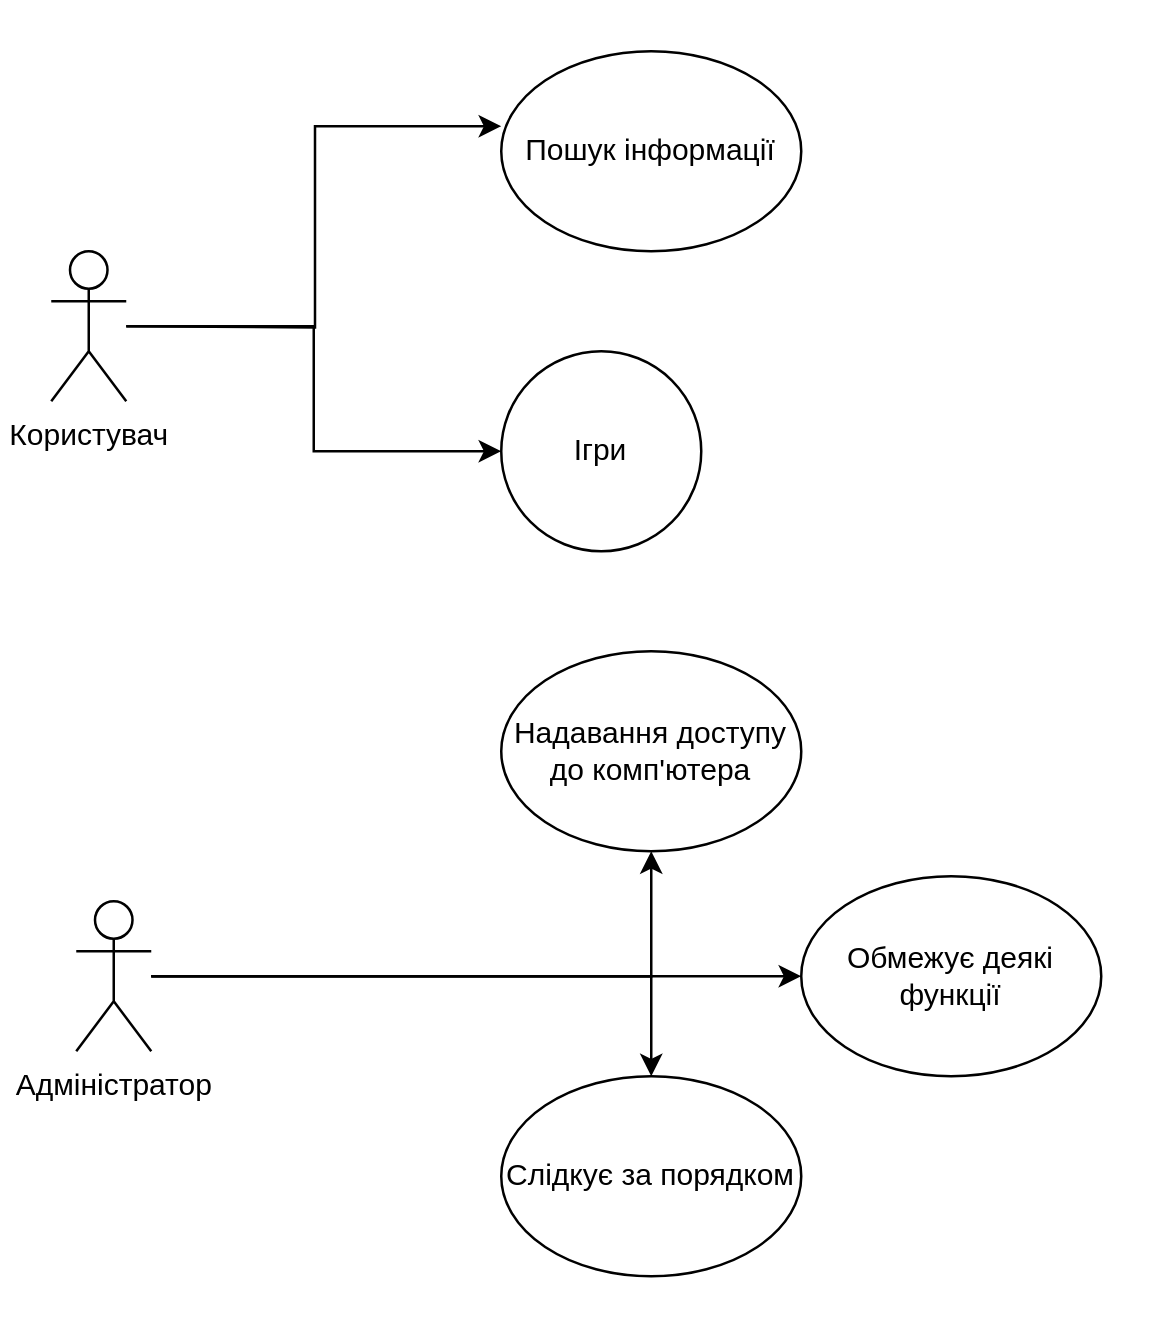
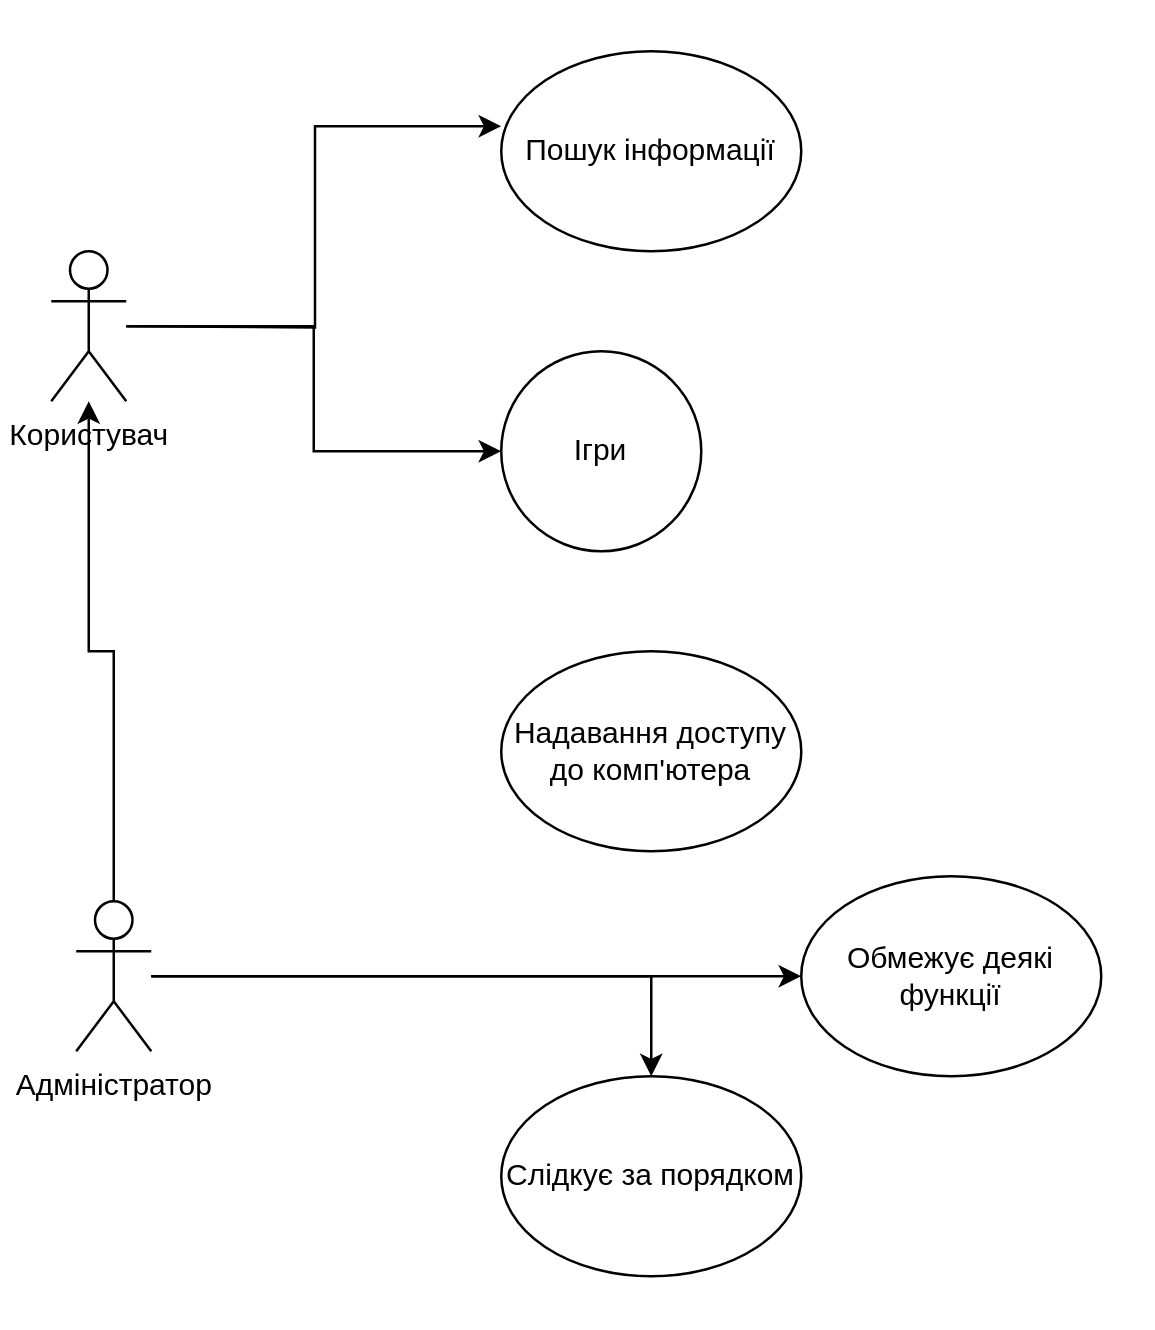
edge "Адміністратор" -> "Надавання доступу до комп'ютера": now "Адміністратор" -> "Користувач"
